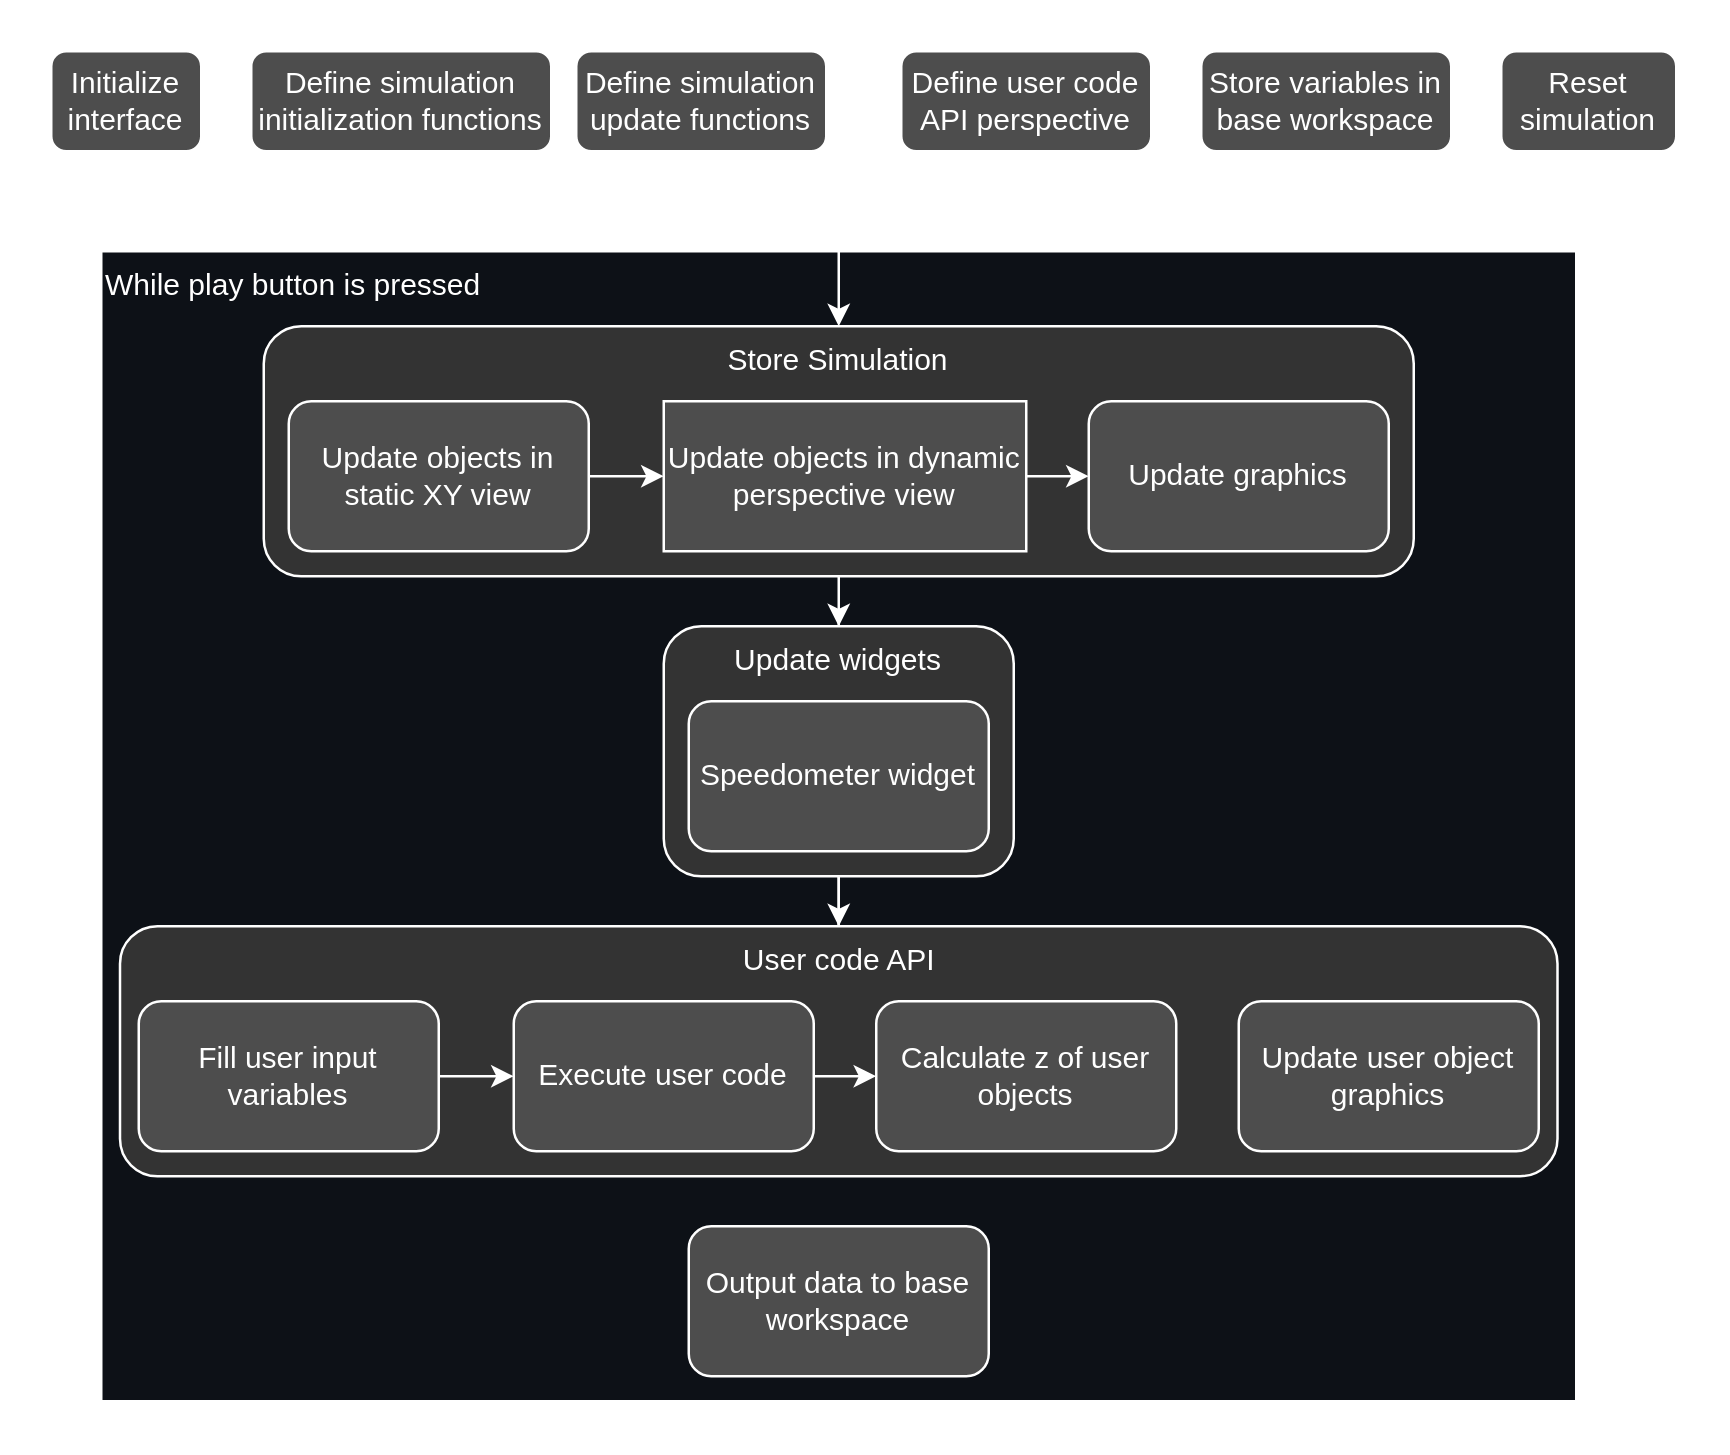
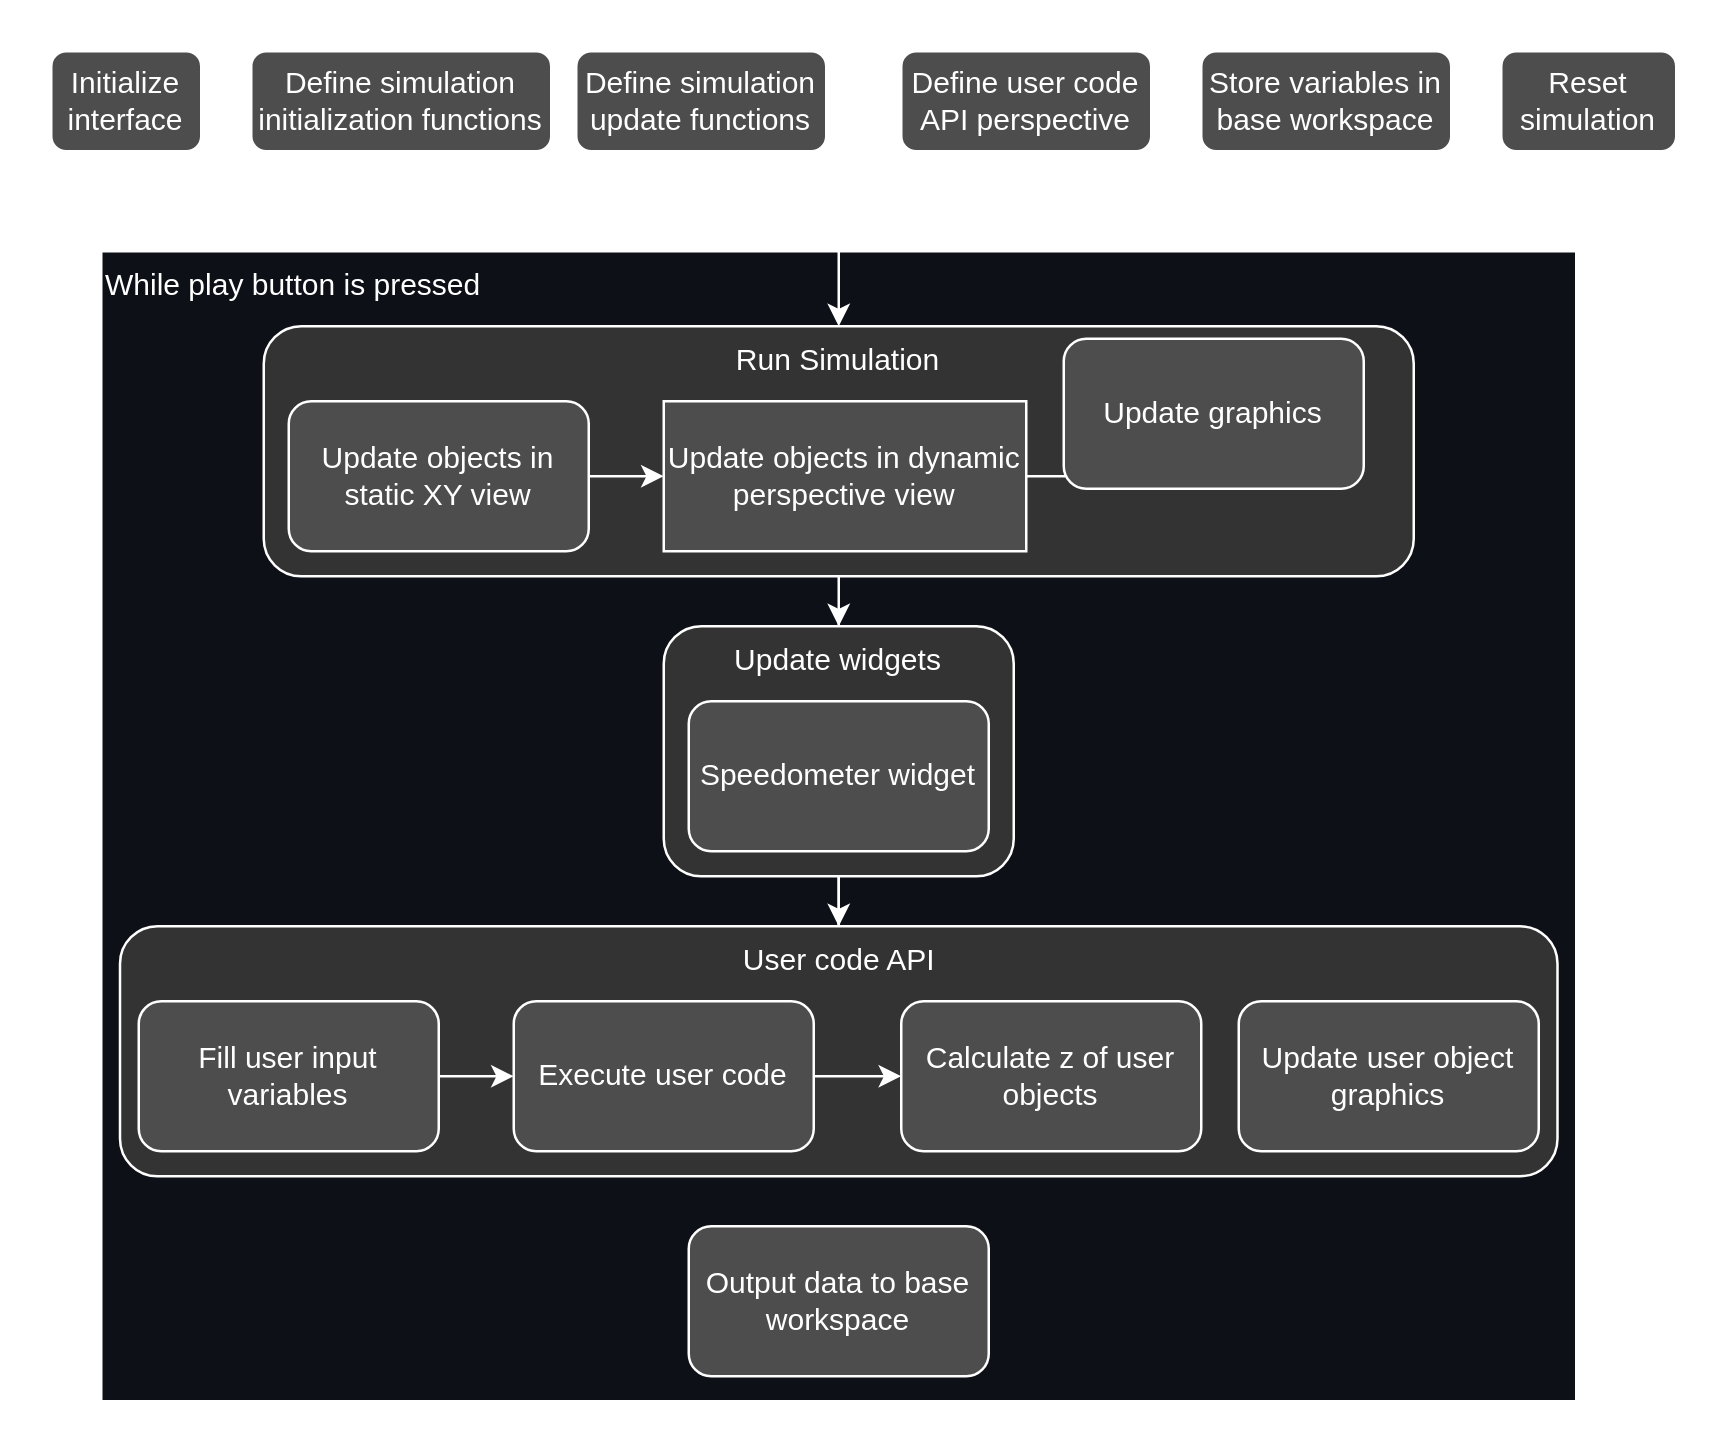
node "Store Simulation": label "Store Simulation" -> "Run Simulation"
node "Update graphics": moved (1239, 476) -> (1214, 414)
node "Calculate z of user objects": moved (1026, 1076) -> (1051, 1076)
